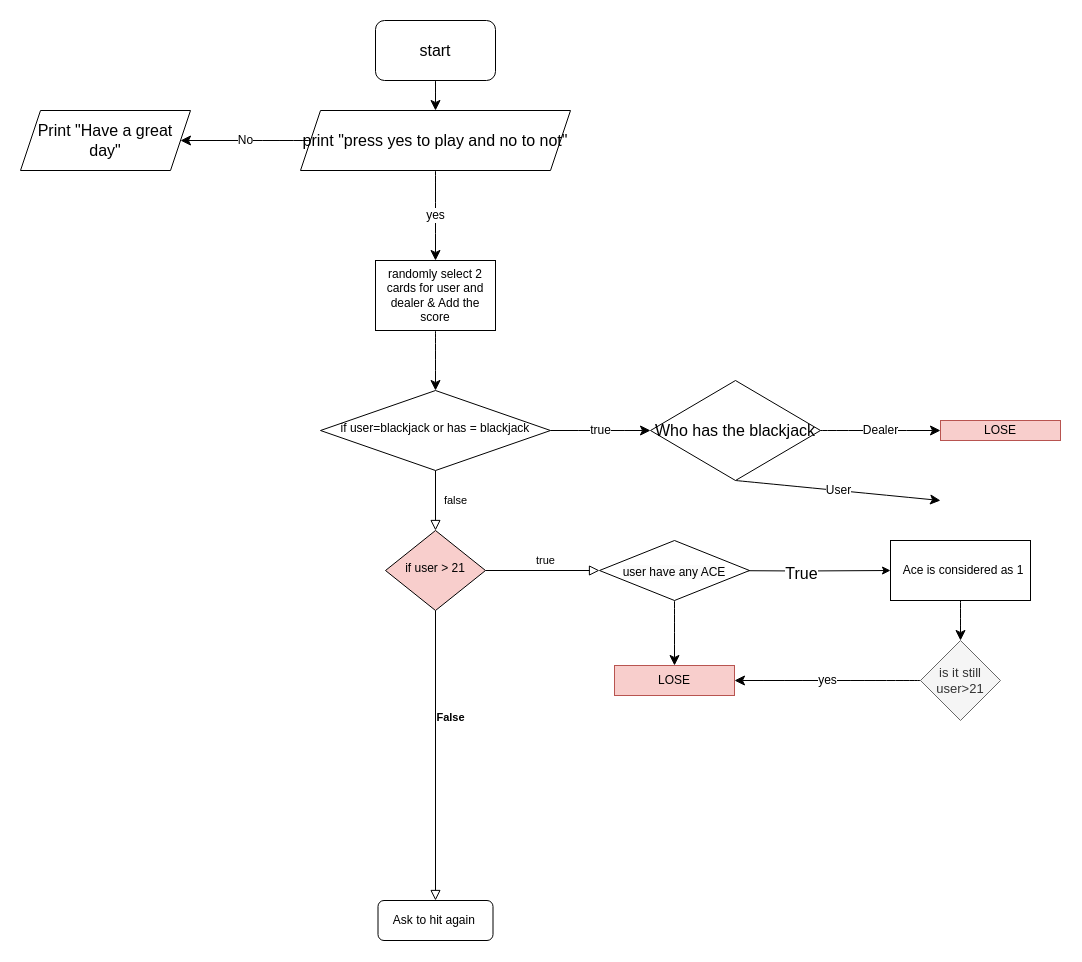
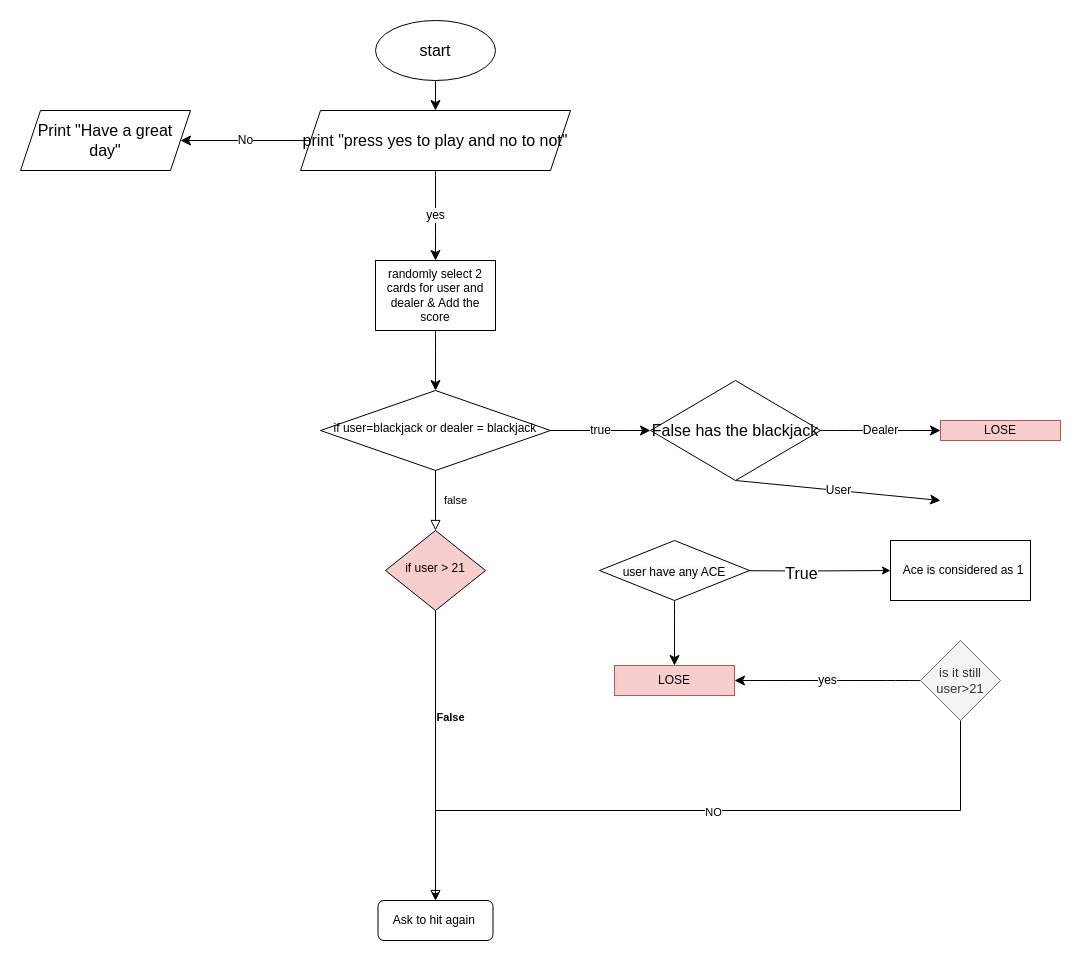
node "start": shape rounded rectangle -> ellipse
node "if user=blackjack or has = blackjack": label "if user=blackjack or has = blackjack" -> "if user=blackjack or dealer = blackjack"
node "Who has the blackjack": label "Who has the blackjack" -> "False has the blackjack"
edge "if user > 21" -> "user have any ACE": removed, label "true"
edge "Ace is considered as 1" -> "is it still user>21": removed
edge "is it still user>21" -> "Ask to hit again": added, label "NO"
